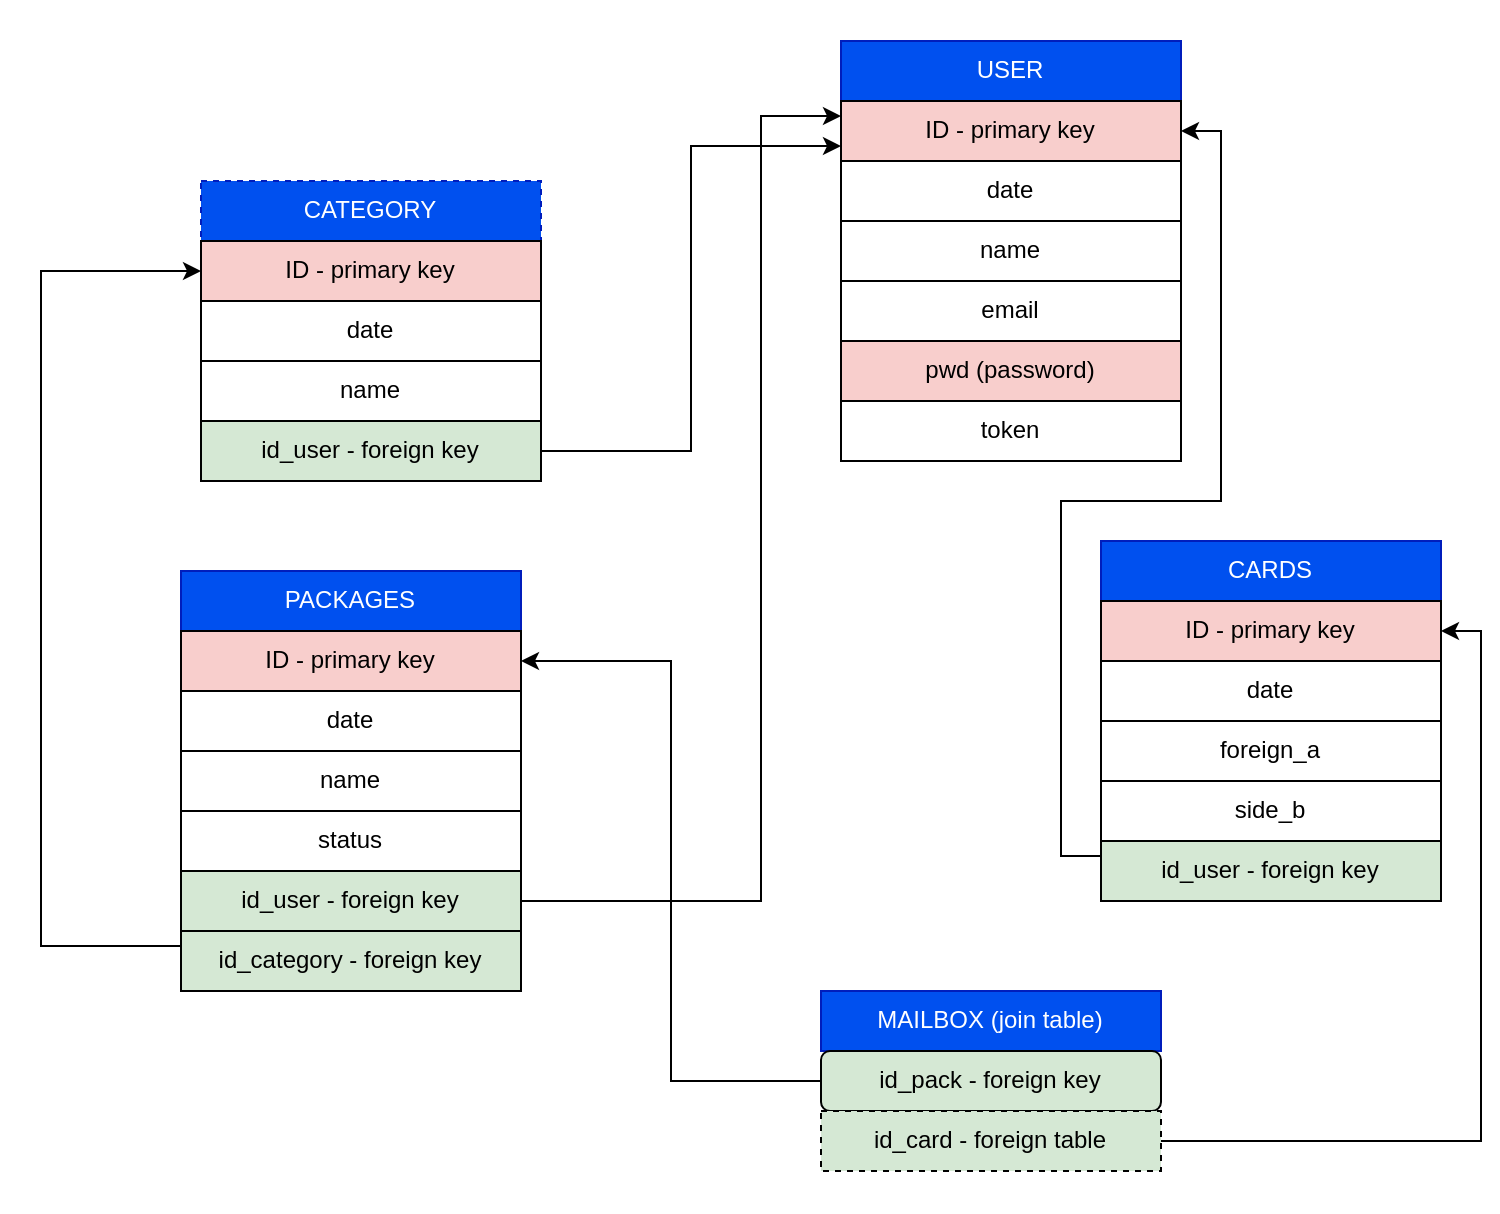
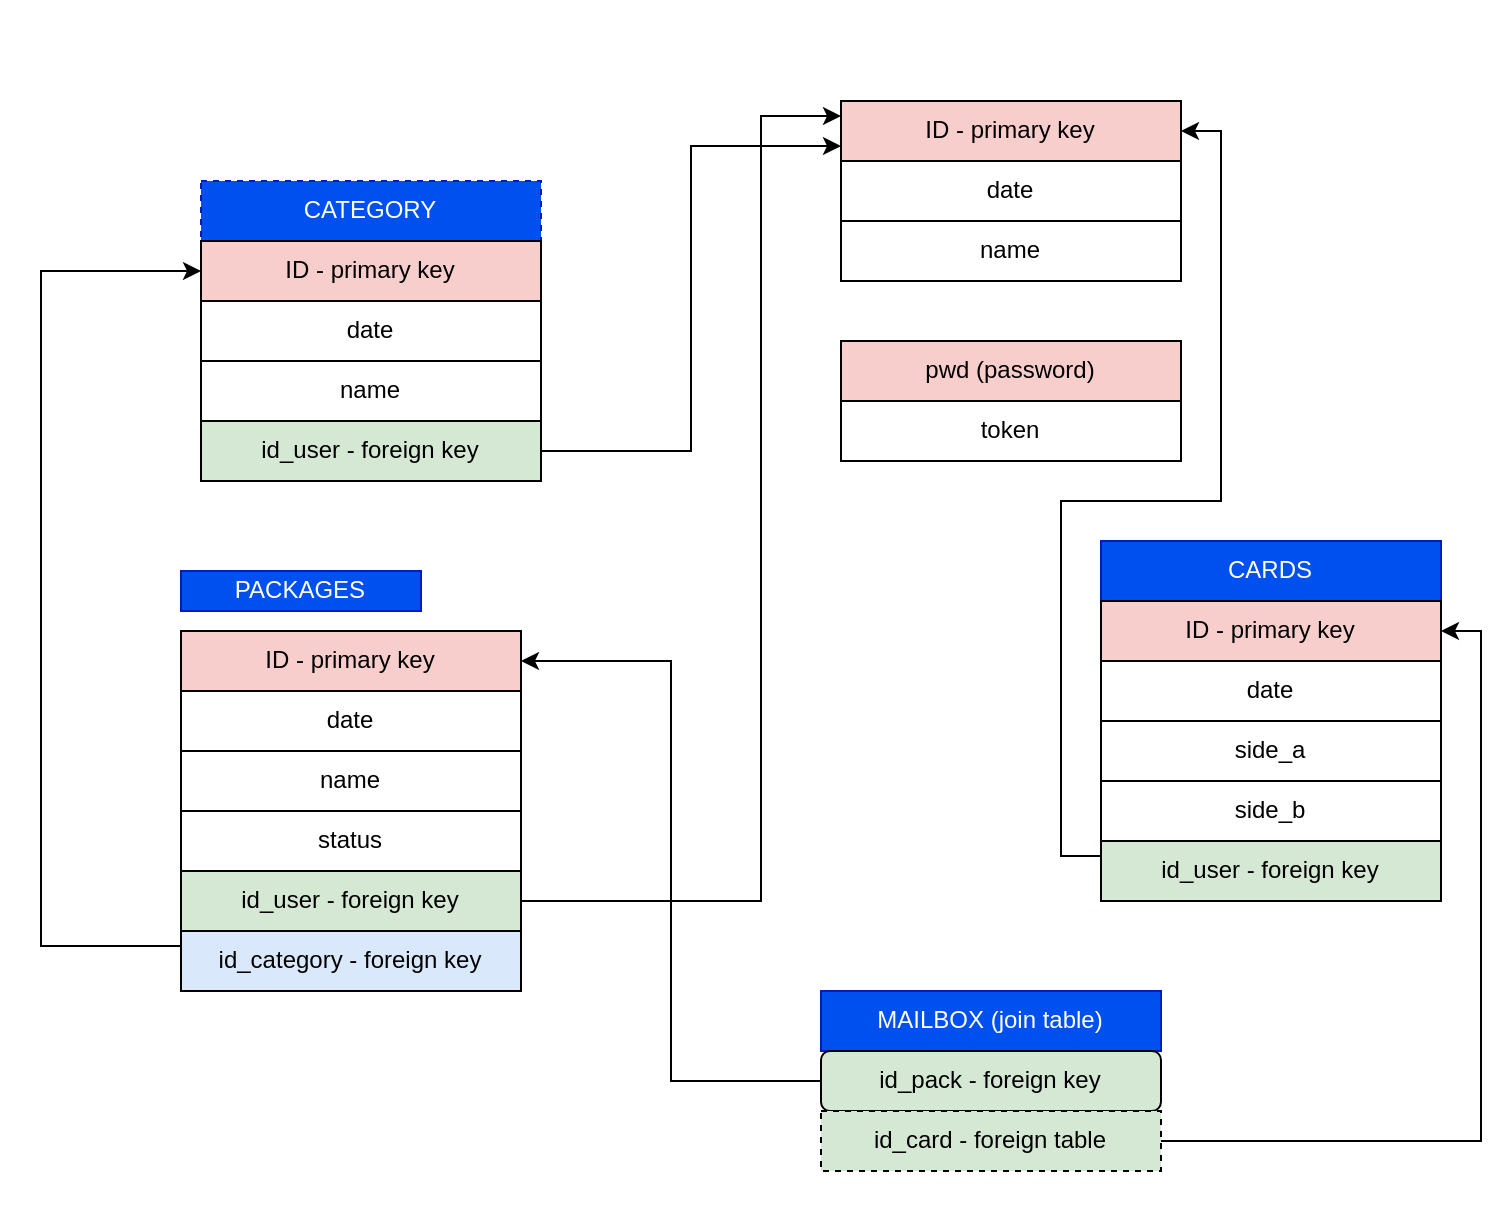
node "USER": removed
node "email": removed
node "PACKAGES": size 340x60 -> 240x40
node "foreign_a": label "foreign_a" -> "side_a"
node "id_category - foreign key": fillcolor #d5e8d4 -> #dae8fc
